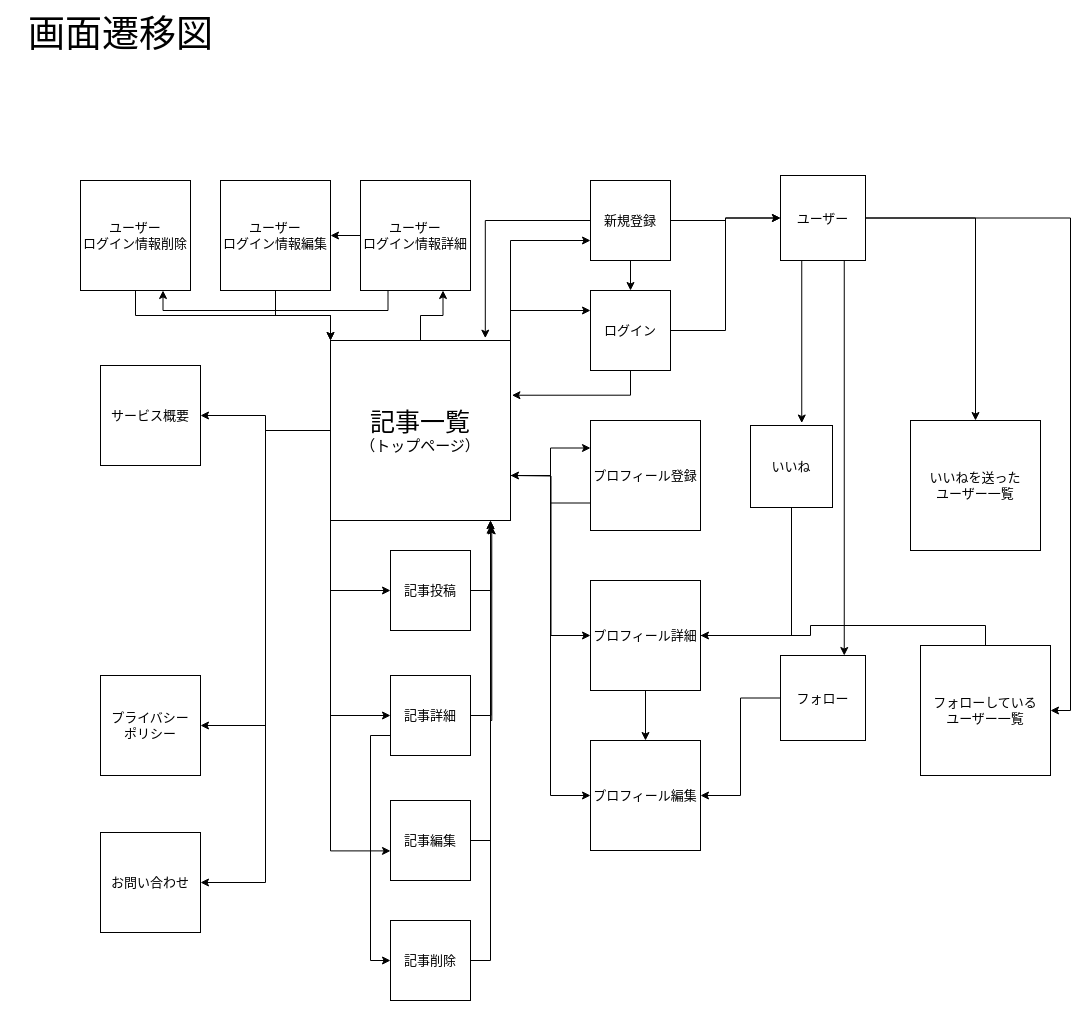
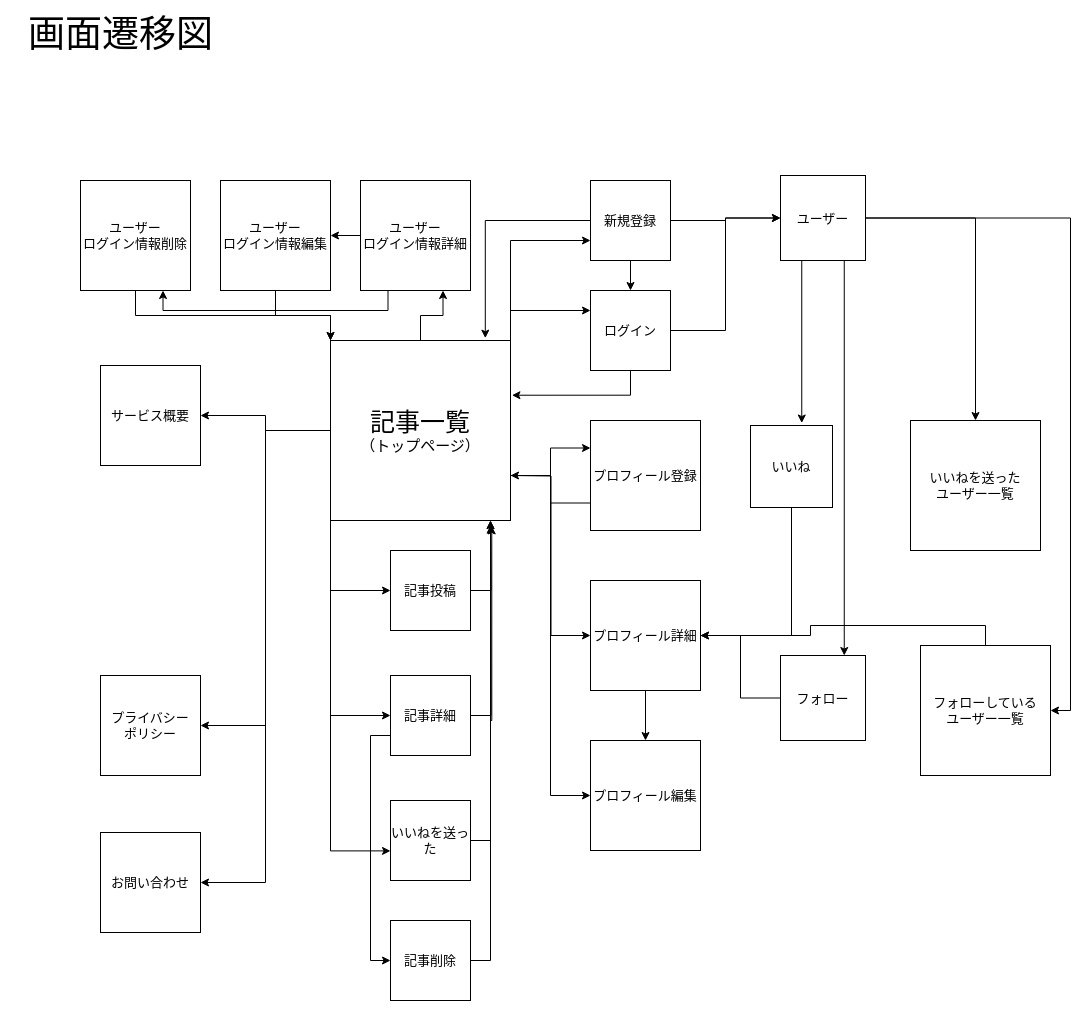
edge "フォロー" -> "プロフィール編集": now "フォロー" -> "プロフィール詳細"
node "記事編集": label "記事編集" -> "いいねを送った"
